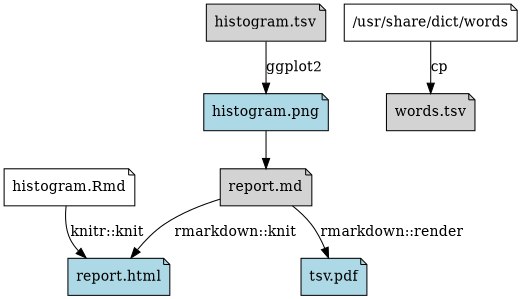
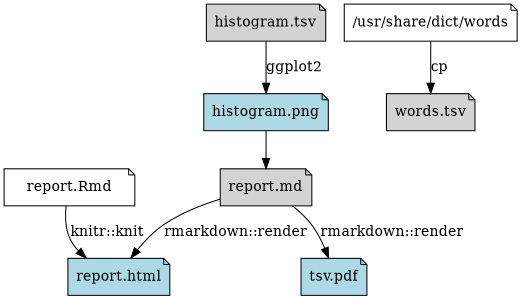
node "histogram.Rmd": label "histogram.Rmd" -> "report.Rmd"
edge "report.md" -> "report.html": label "rmarkdown::knit" -> "rmarkdown::render"
